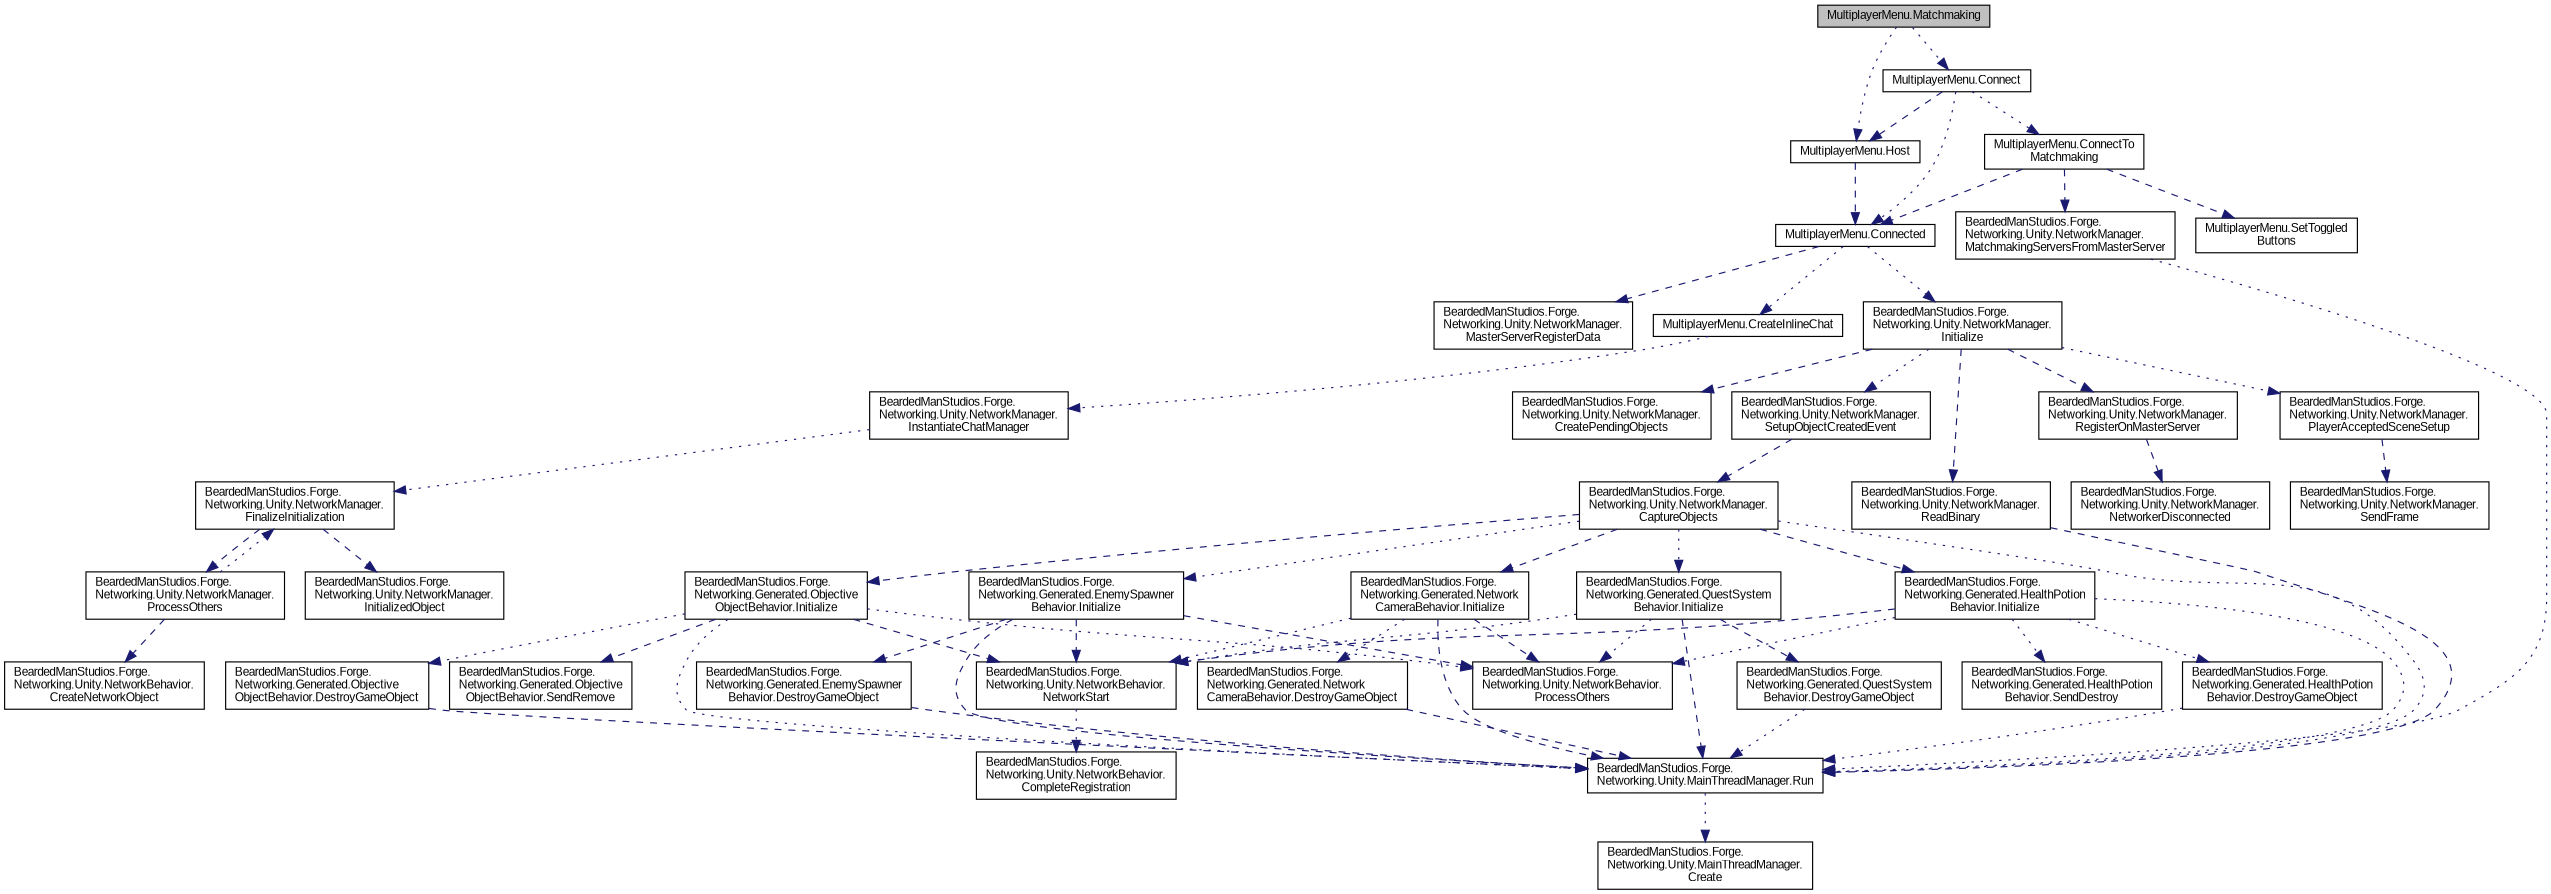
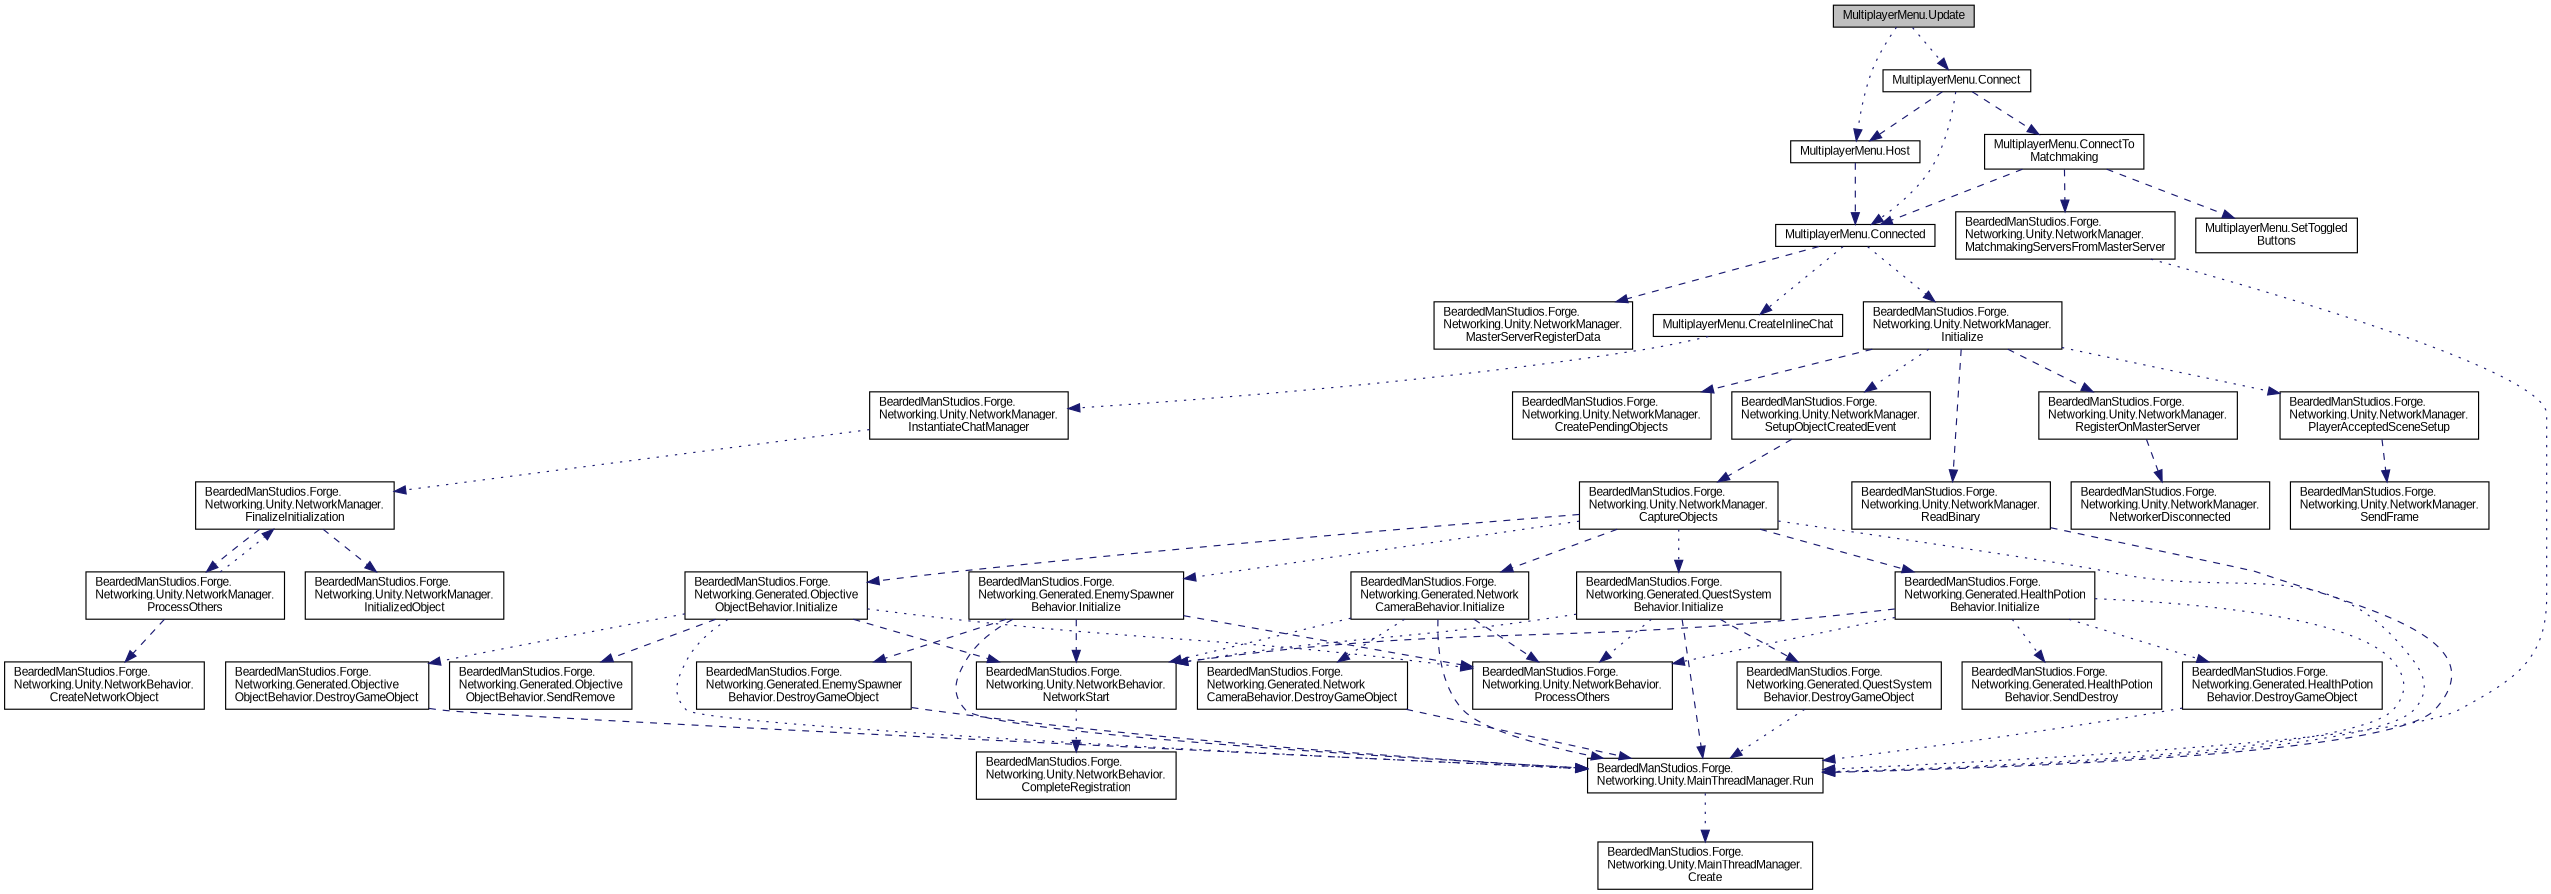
node "MultiplayerMenu.Matchmaking": label "MultiplayerMenu.Matchmaking" -> "MultiplayerMenu.Update"
edge "MultiplayerMenu.Connect" -> "MultiplayerMenu.ConnectTo Matchmaking": style dotted -> dashed
